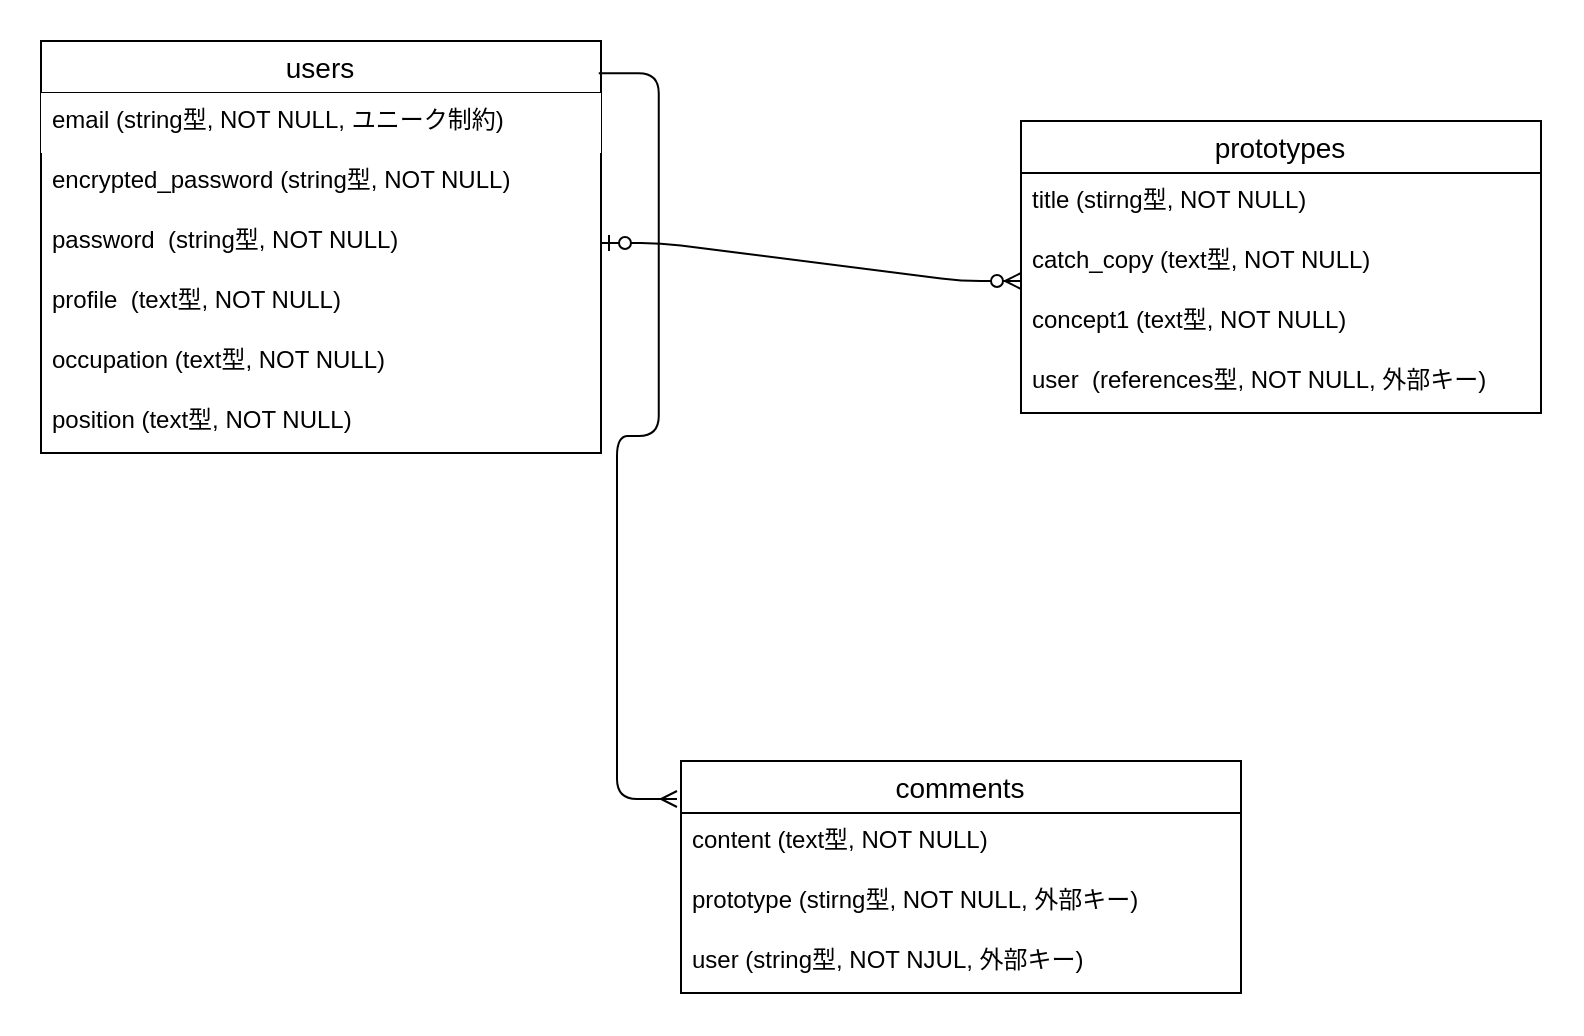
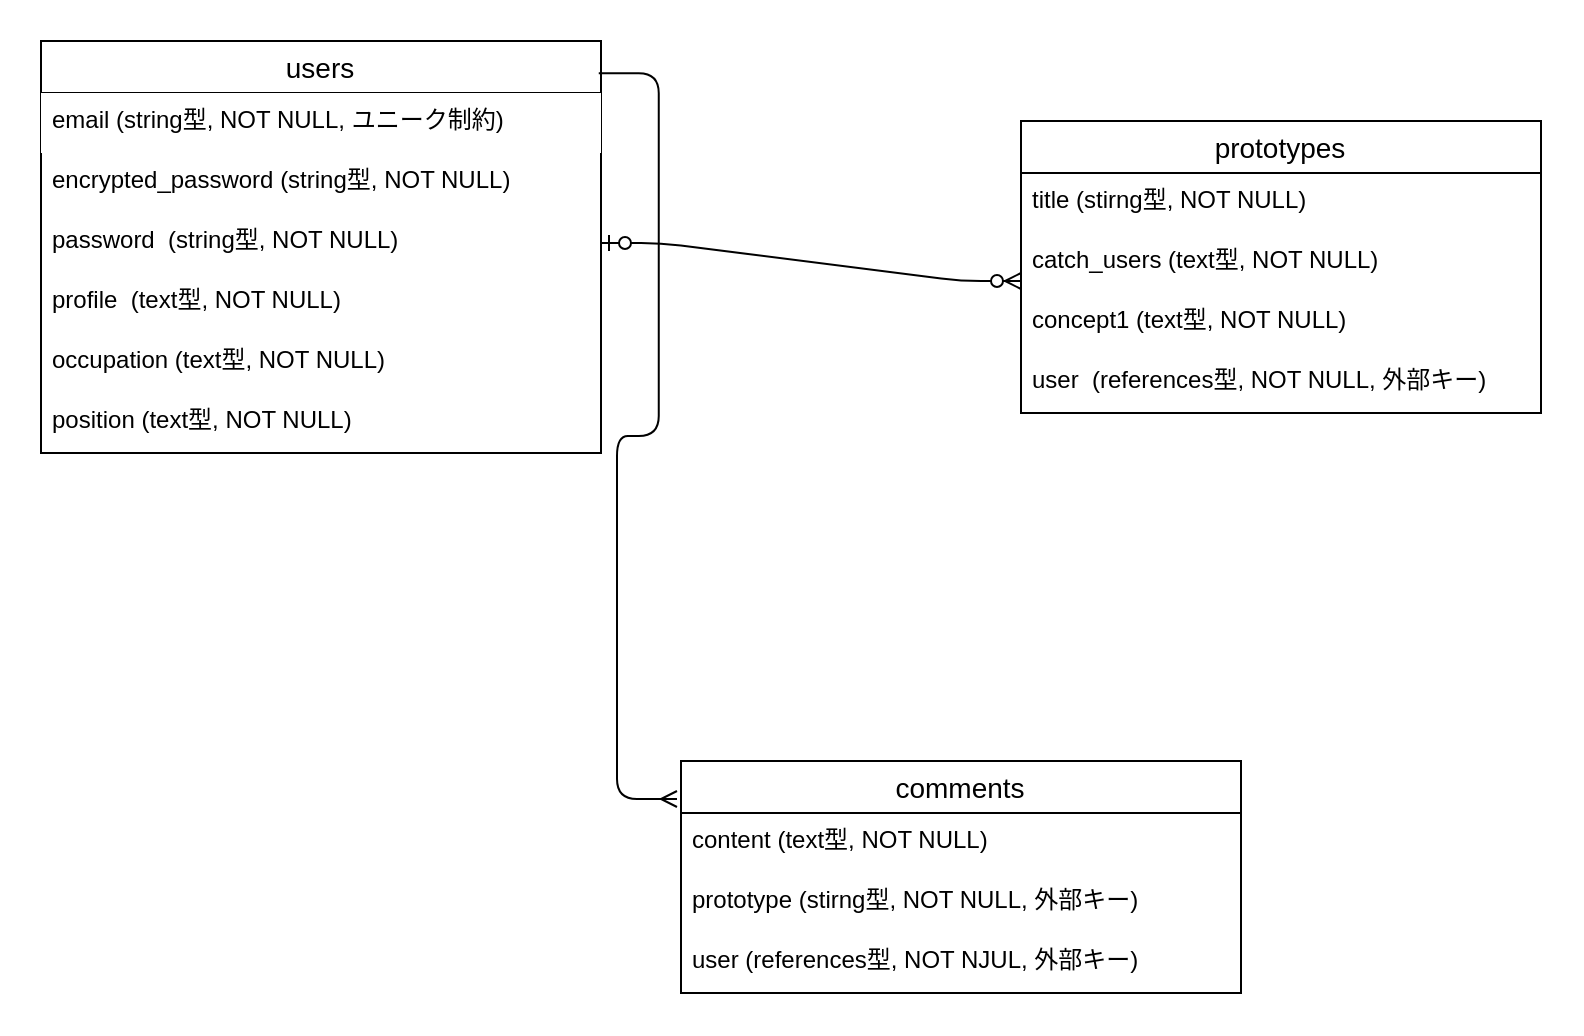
node "catch_copy (text型, NOT NULL)": label "catch_copy (text型, NOT NULL)" -> "catch_users (text型, NOT NULL)"
node "user (string型, NOT NJUL, 外部キー)": label "user (string型, NOT NJUL, 外部キー)" -> "user (references型, NOT NJUL, 外部キー)"
